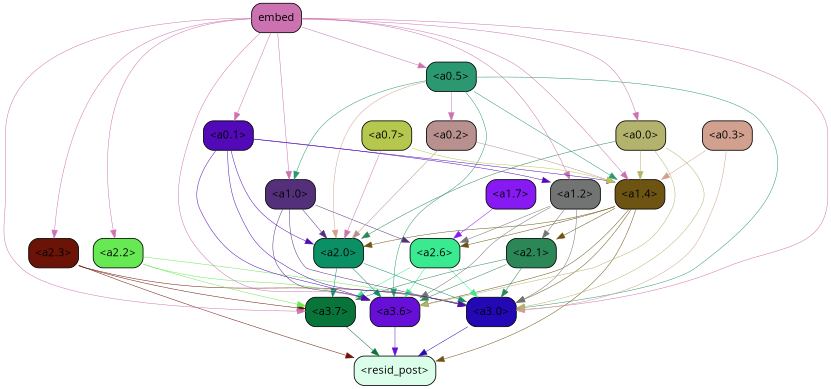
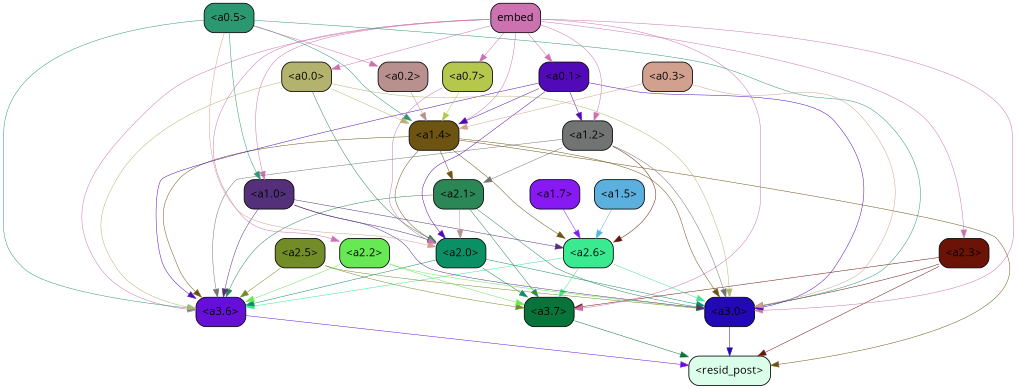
edge "embed" -> "<a0.5>": now "embed" -> "<a0.7>"
edge "<a0.2>" -> "<a2.0>": now "<a2.1>" -> "<a2.0>"
node "<a1.5>": added
edge "<a1.2>" -> "<a2.6>": color #717473 -> #6c1307
node "<a2.5>": added
